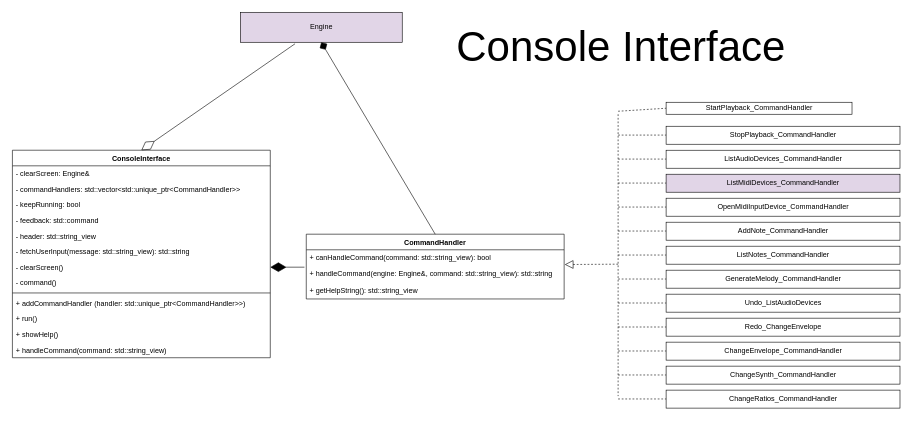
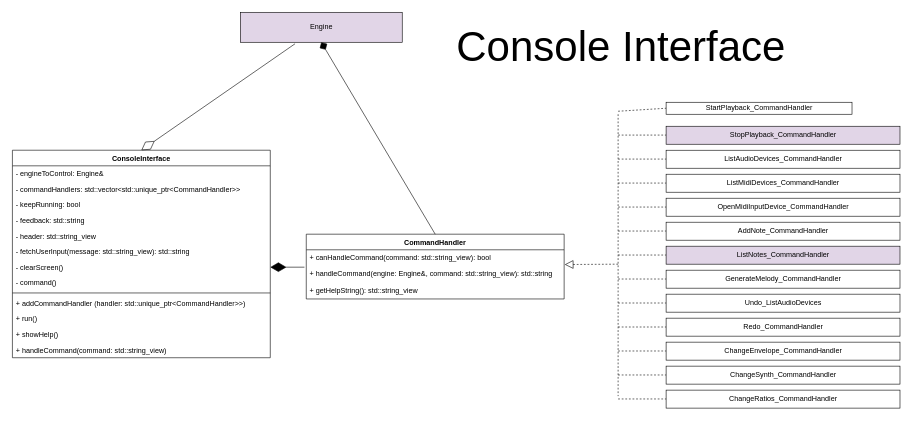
node "StopPlayback_CommandHandler": fillcolor #ffffff -> #e1d5e7
node "- clearScreen: Engine&": label "- clearScreen: Engine&" -> "- engineToControl: Engine&"
node "ListMidiDevices_CommandHandler": fillcolor #e1d5e7 -> #ffffff
node "- feedback: std::command": label "- feedback: std::command" -> "- feedback: std::string"
node "ListNotes_CommandHandler": fillcolor #ffffff -> #e1d5e7
node "Redo_ChangeEnvelope": label "Redo_ChangeEnvelope" -> "Redo_CommandHandler"
